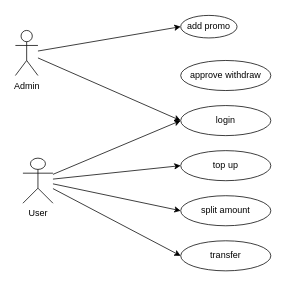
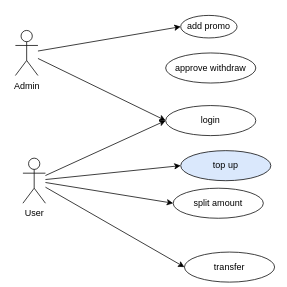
node "approve withdraw": moved (225, 75) -> (210, 68)
node "login": moved (225, 120) -> (210, 120)
node "top up": fillcolor #ffffff -> #dae8fc
node "User": size 30x45 -> 23x45
node "split amount": moved (225, 210) -> (218, 203)
node "transfer": moved (225, 255) -> (229, 267)
